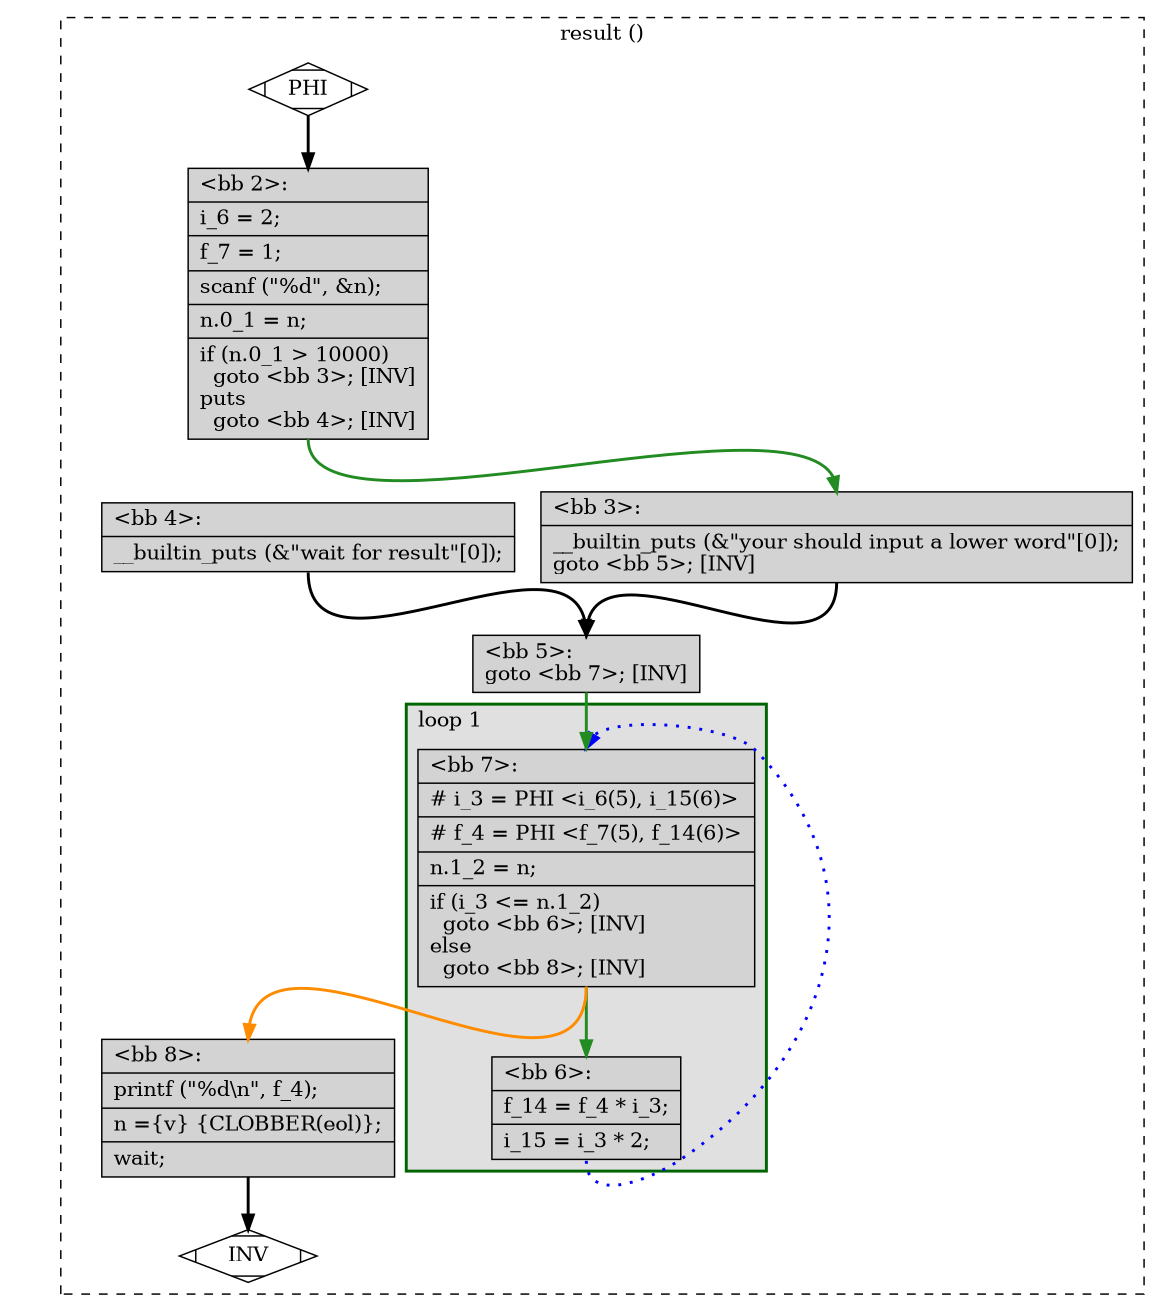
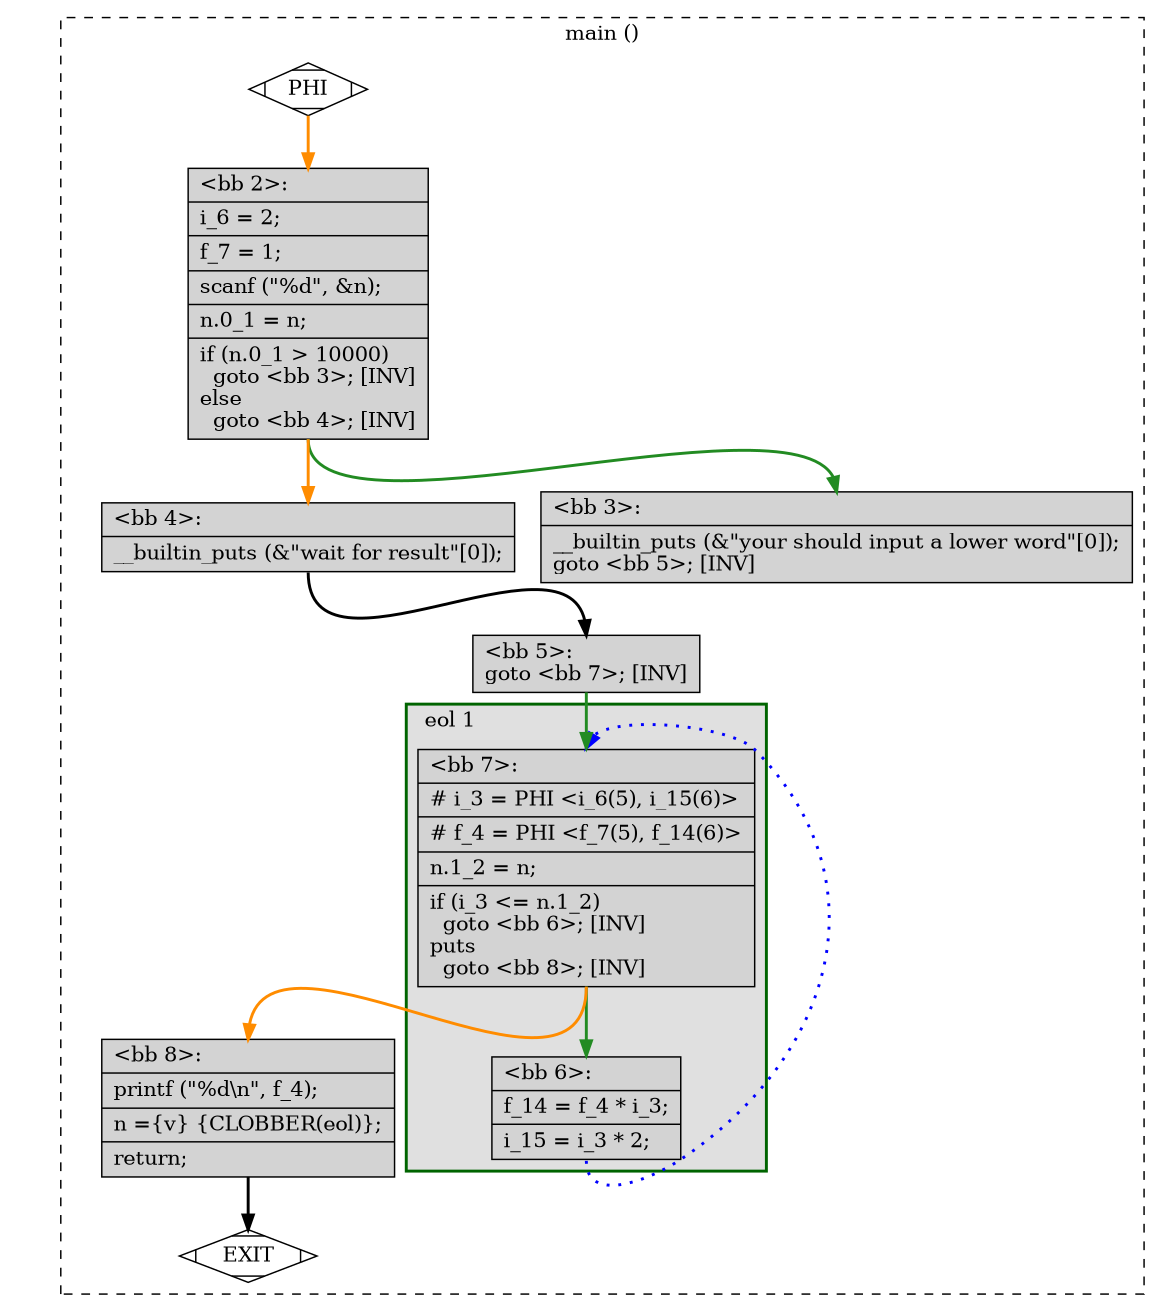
cluster "result ()": label "result ()" -> "main ()"
edge "PHI" -> "<bb 2>:": color black -> darkorange
node "<bb 2>:": text "puts" -> "else"
edge "<bb 2>:" -> "<bb 4>:": added
edge "<bb 3>:" -> "<bb 5>:": removed
cluster "loop 1": label "loop 1" -> "eol 1"
node "<bb 7>:": text "else" -> "puts"
node "<bb 8>:": text "wait;" -> "return;"
node "INV": label "INV" -> "EXIT"
